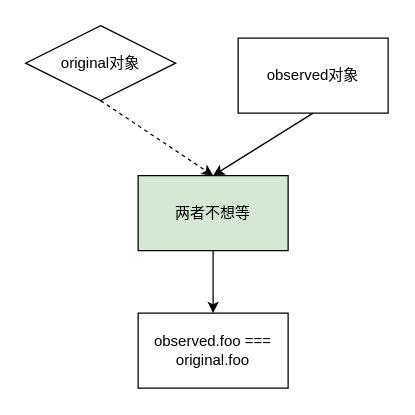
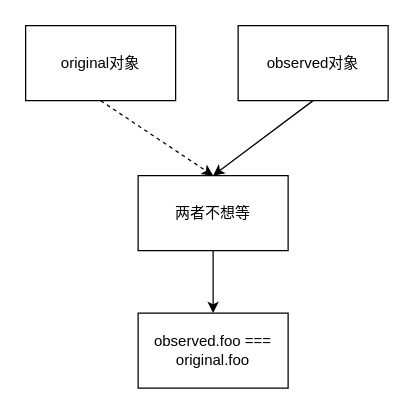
node "original对象": shape diamond -> rectangle
node "observed对象": moved (313, 76) -> (313, 63)
node "两者不想等": fillcolor #d5e8d4 -> #ffffff
